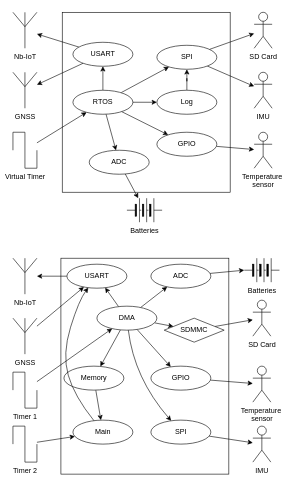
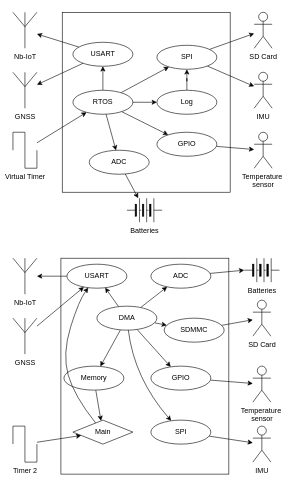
node "SDMMC": shape diamond -> ellipse
edge "Timer 1" -> "DMA": removed
node "Timer 1": removed
node "Main": shape ellipse -> diamond
